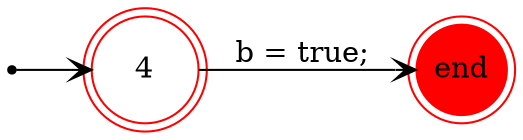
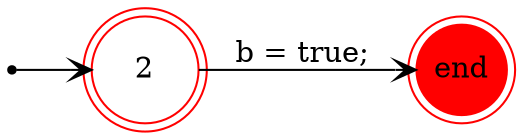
node "4": label "4" -> "2"
